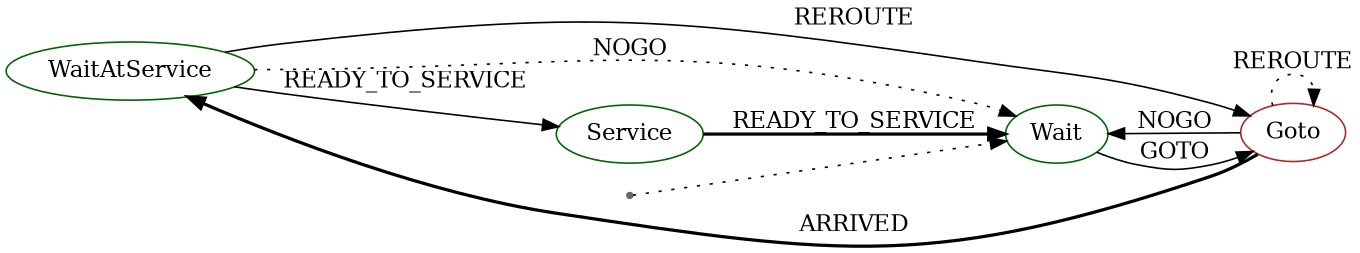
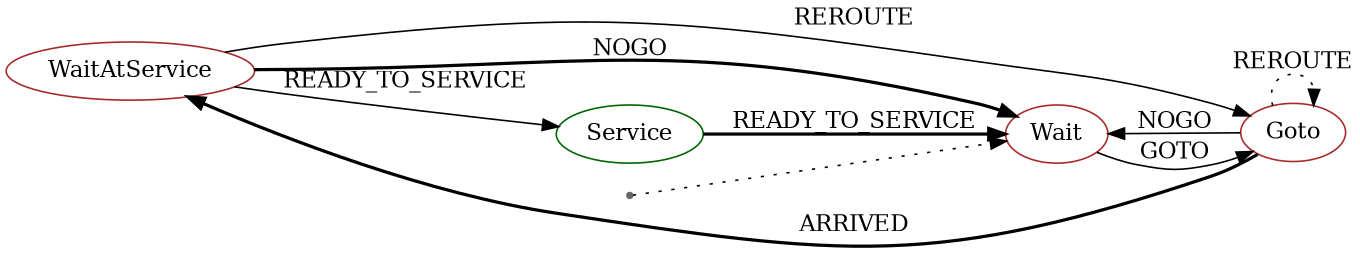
edge "WaitAtService" -> "Wait": style dotted -> bold
node "WaitAtService": color darkgreen -> brown
node "Wait": color darkgreen -> brown
